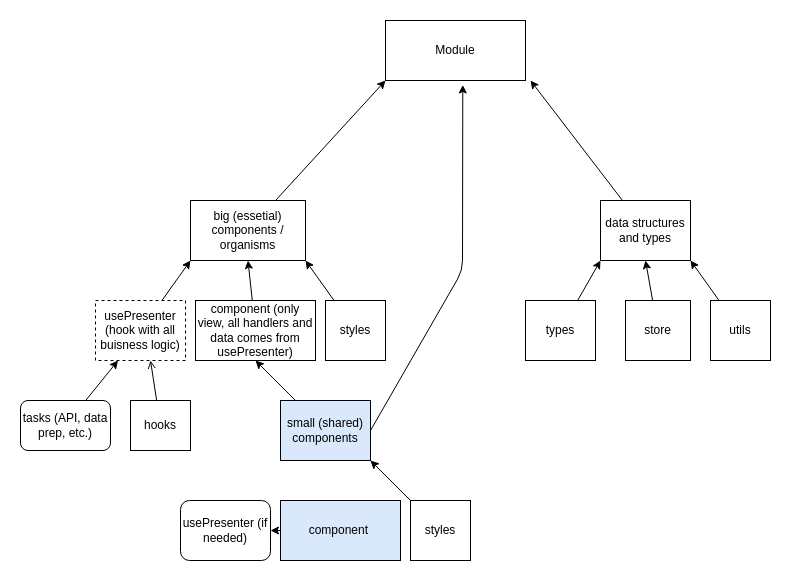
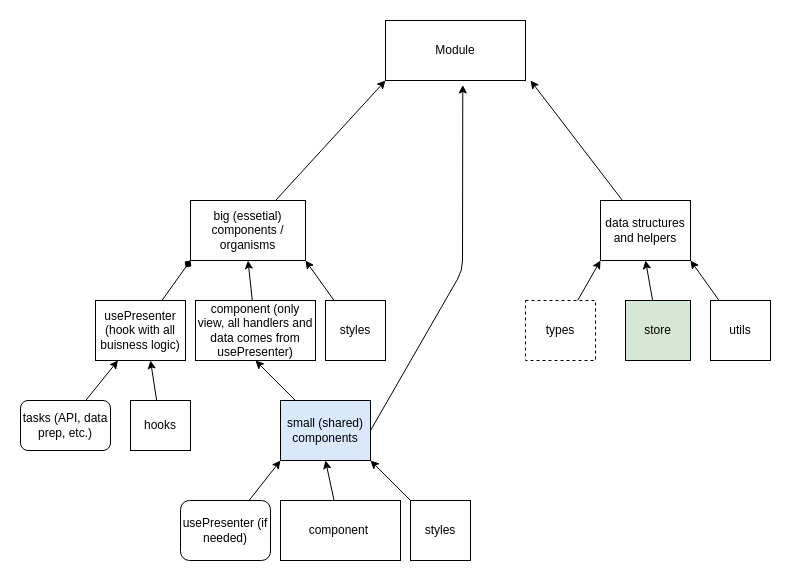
node "data structures and types": label "data structures and types" -> "data structures and helpers"
edge "usePresenter (hook with all buisness logic)" -> "big (essetial) components / organisms": arrowhead classic -> diamond
node "usePresenter (hook with all buisness logic)": style dashed -> solid
node "types": style solid -> dashed
node "store": fillcolor #ffffff -> #d5e8d4
edge "hooks" -> "usePresenter (hook with all buisness logic)": arrowhead open -> classic
edge "usePresenter (if needed)" -> "small (shared) components": added
edge "component" -> "usePresenter (if needed)": now "component" -> "small (shared) components"
node "component": fillcolor #dae8fc -> #ffffff
